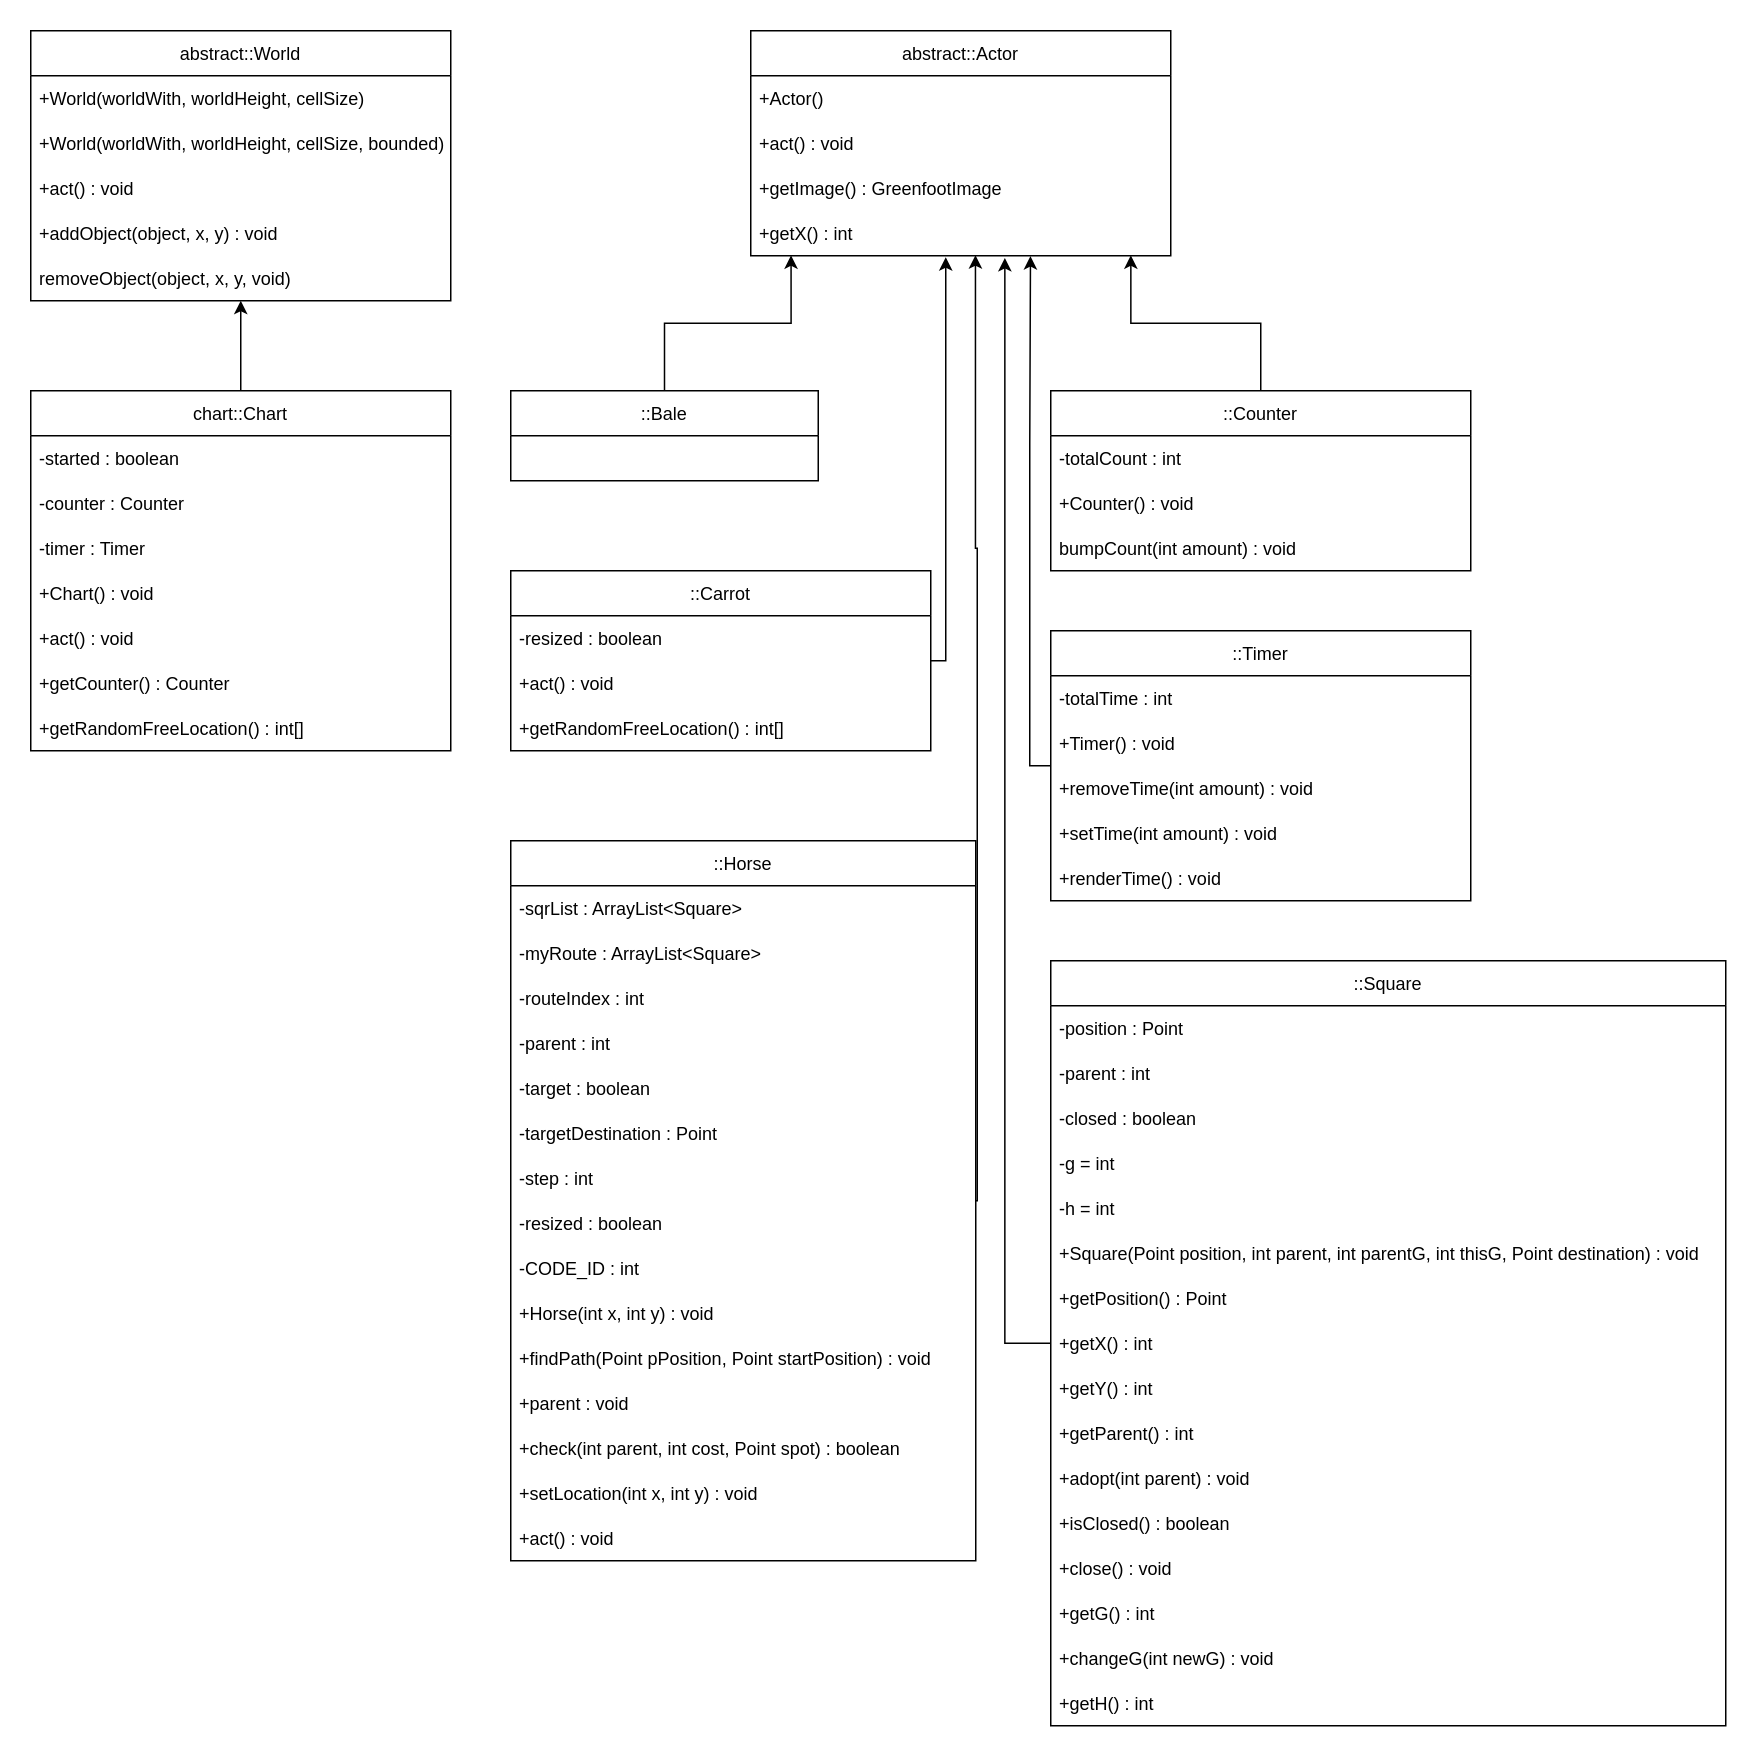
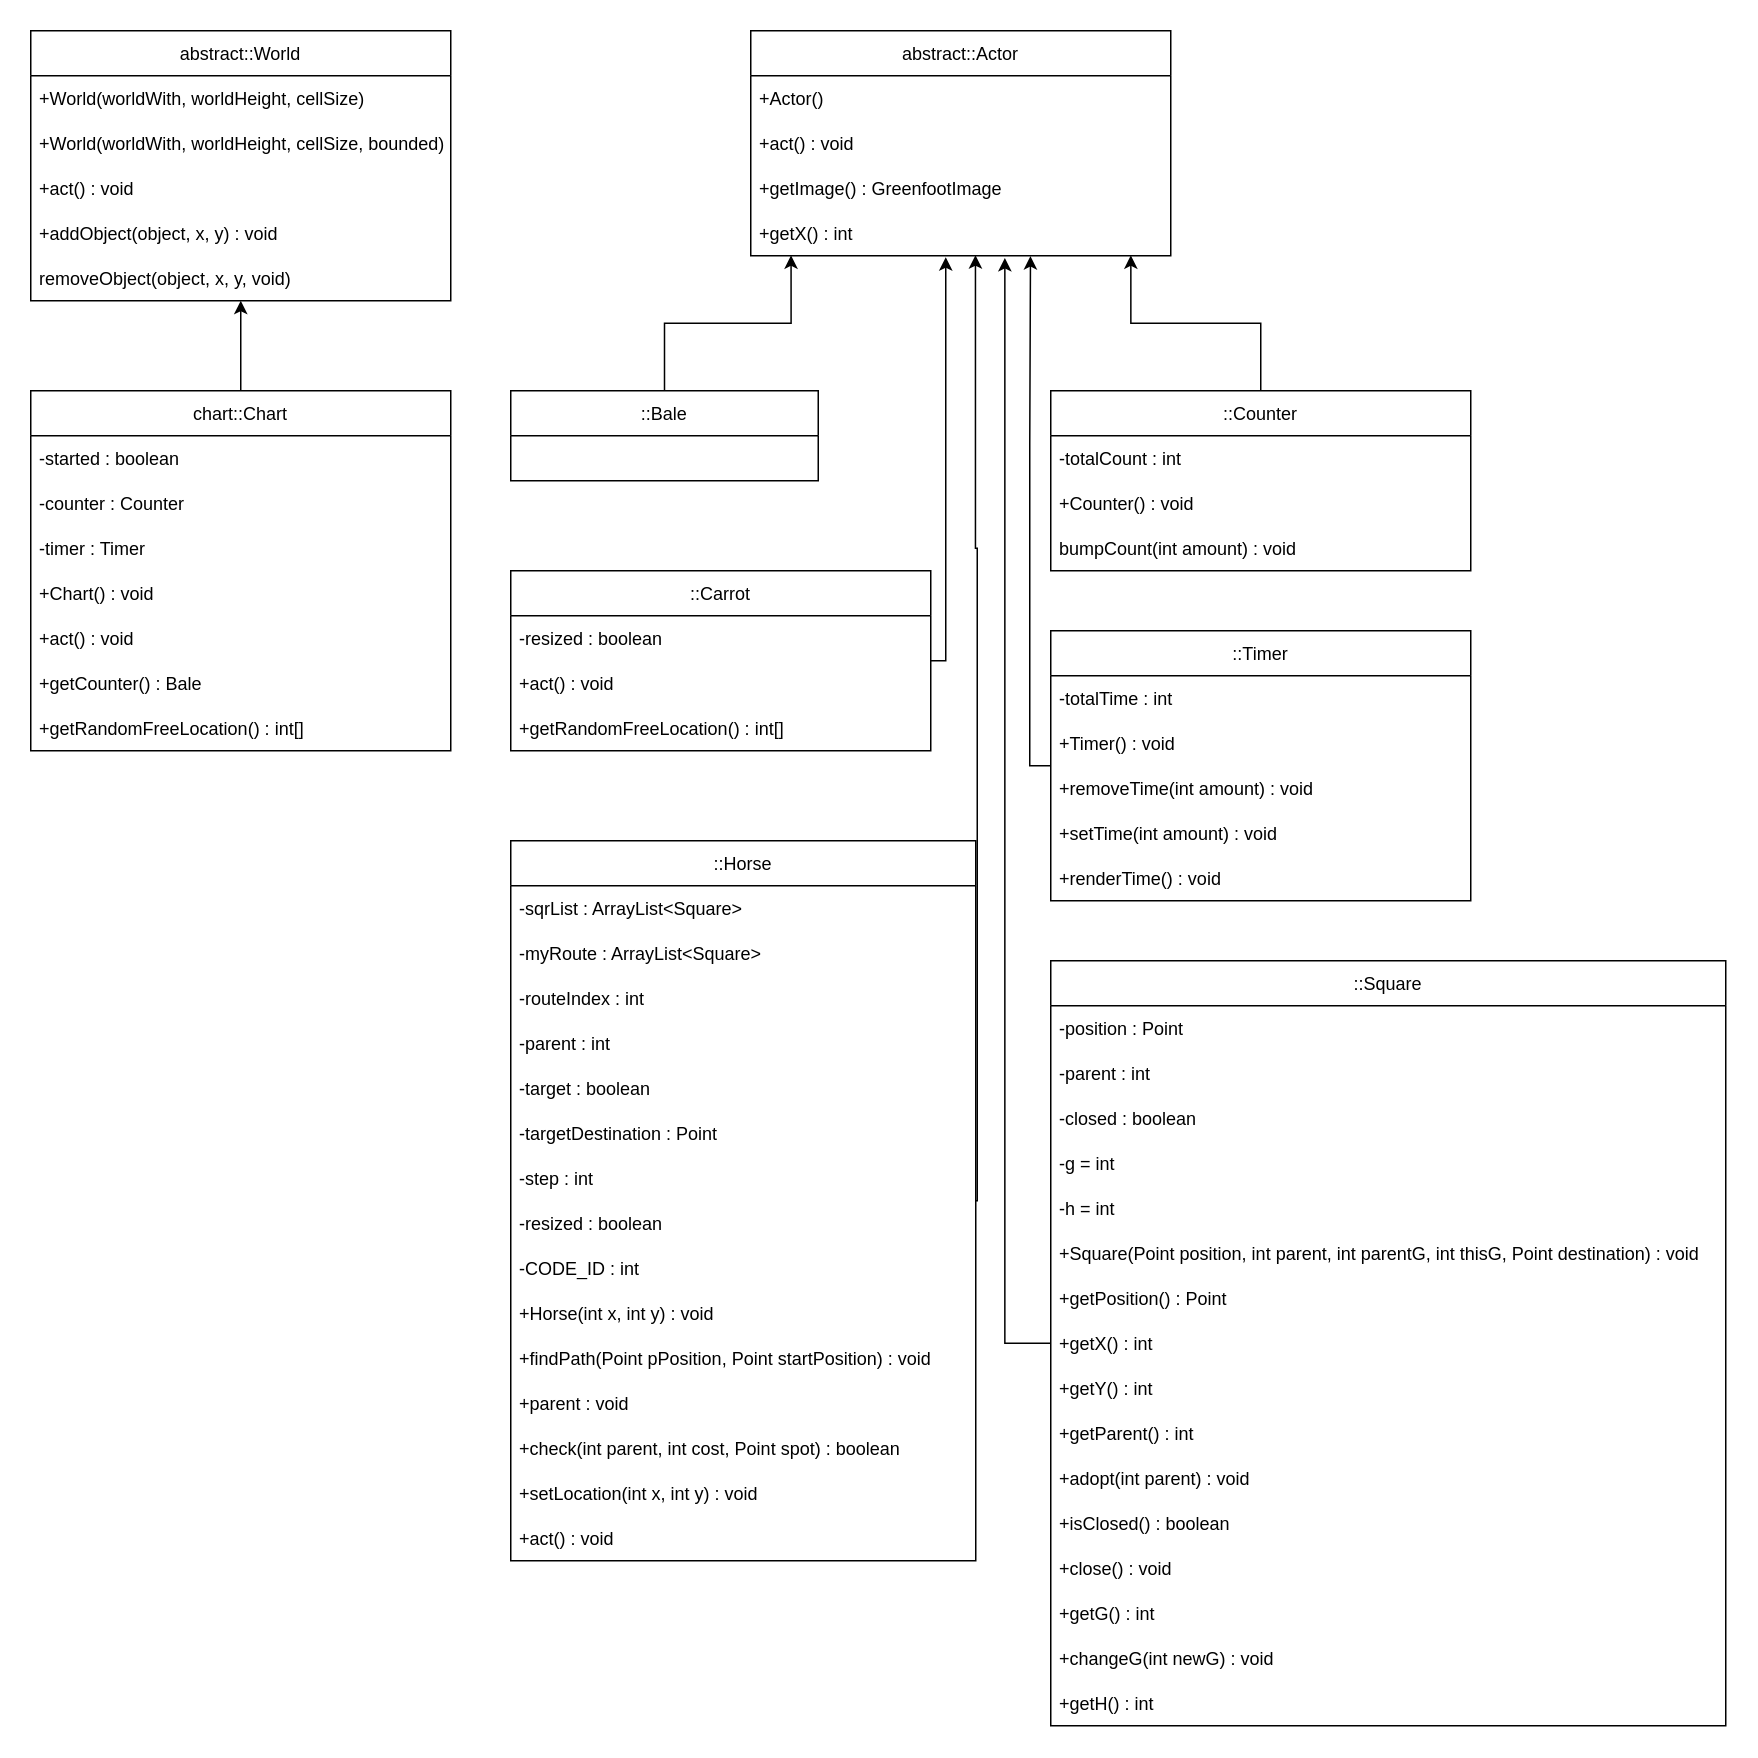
node "+getCounter() : Counter": label "+getCounter() : Counter" -> "+getCounter() : Bale"
